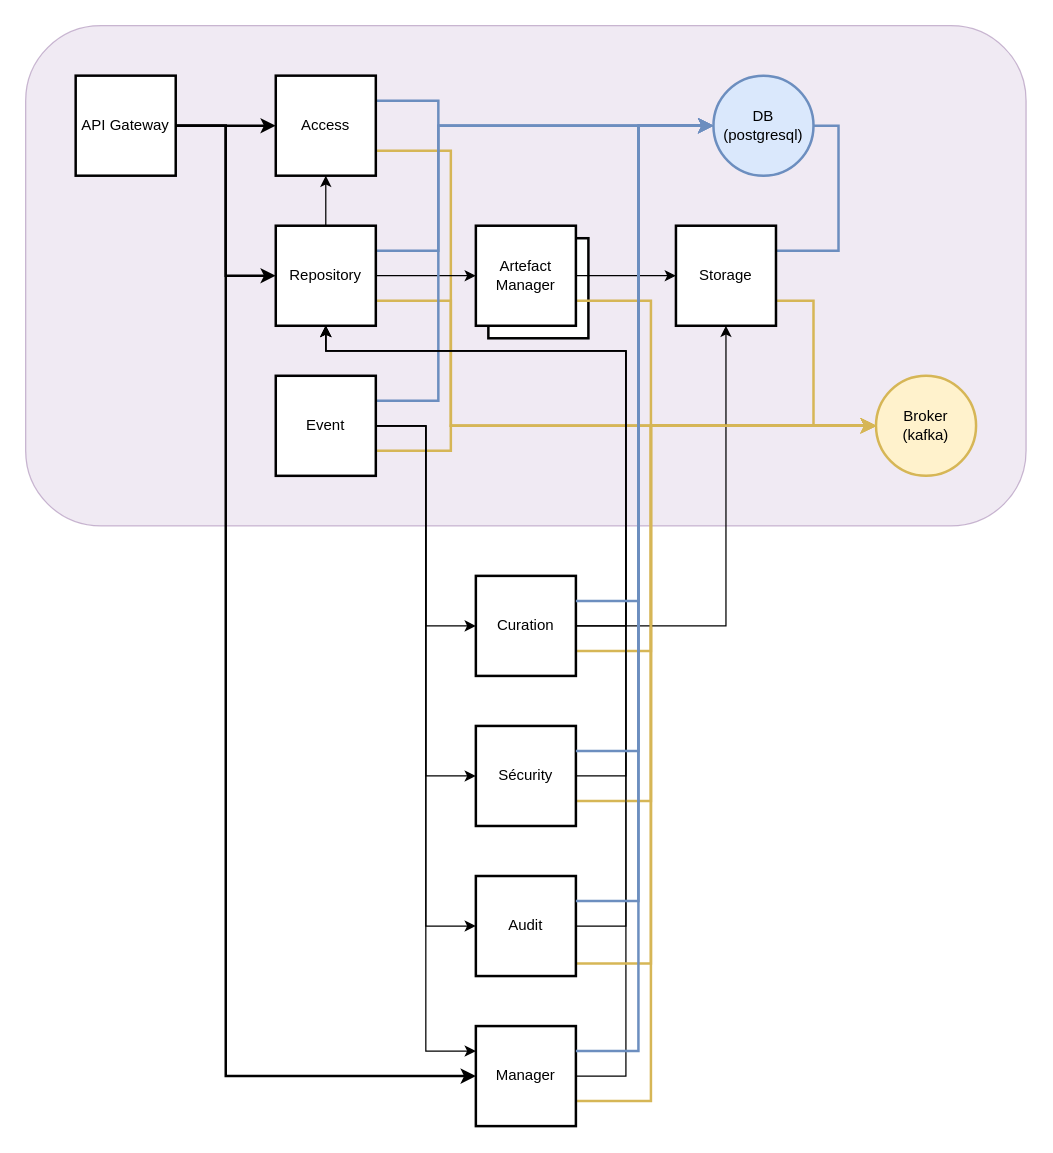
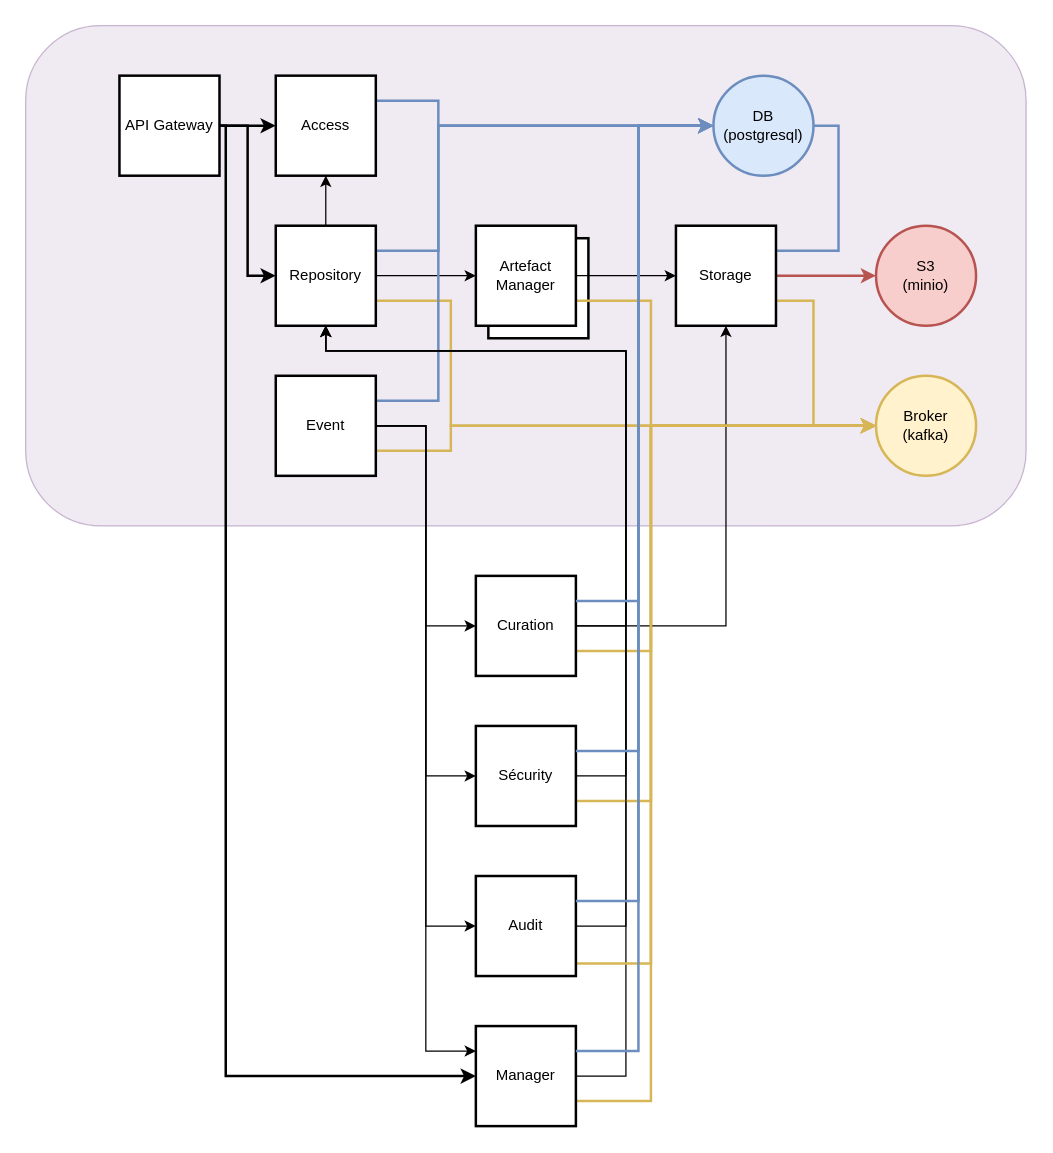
node "API Gateway": moved (126, 126) -> (169, 126)
edge "Access" -> "Broker (kafka)": removed
edge "Storage" -> "S3 (minio)": added
node "S3 (minio)": added
